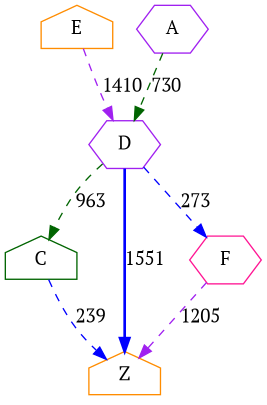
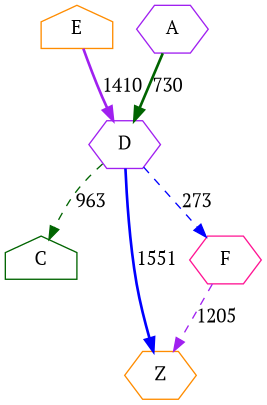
edge "E" -> "D": style dashed -> bold
edge "A" -> "D": style dashed -> bold
edge "C" -> "Z": removed, label "239"
node "Z": shape house -> hexagon
